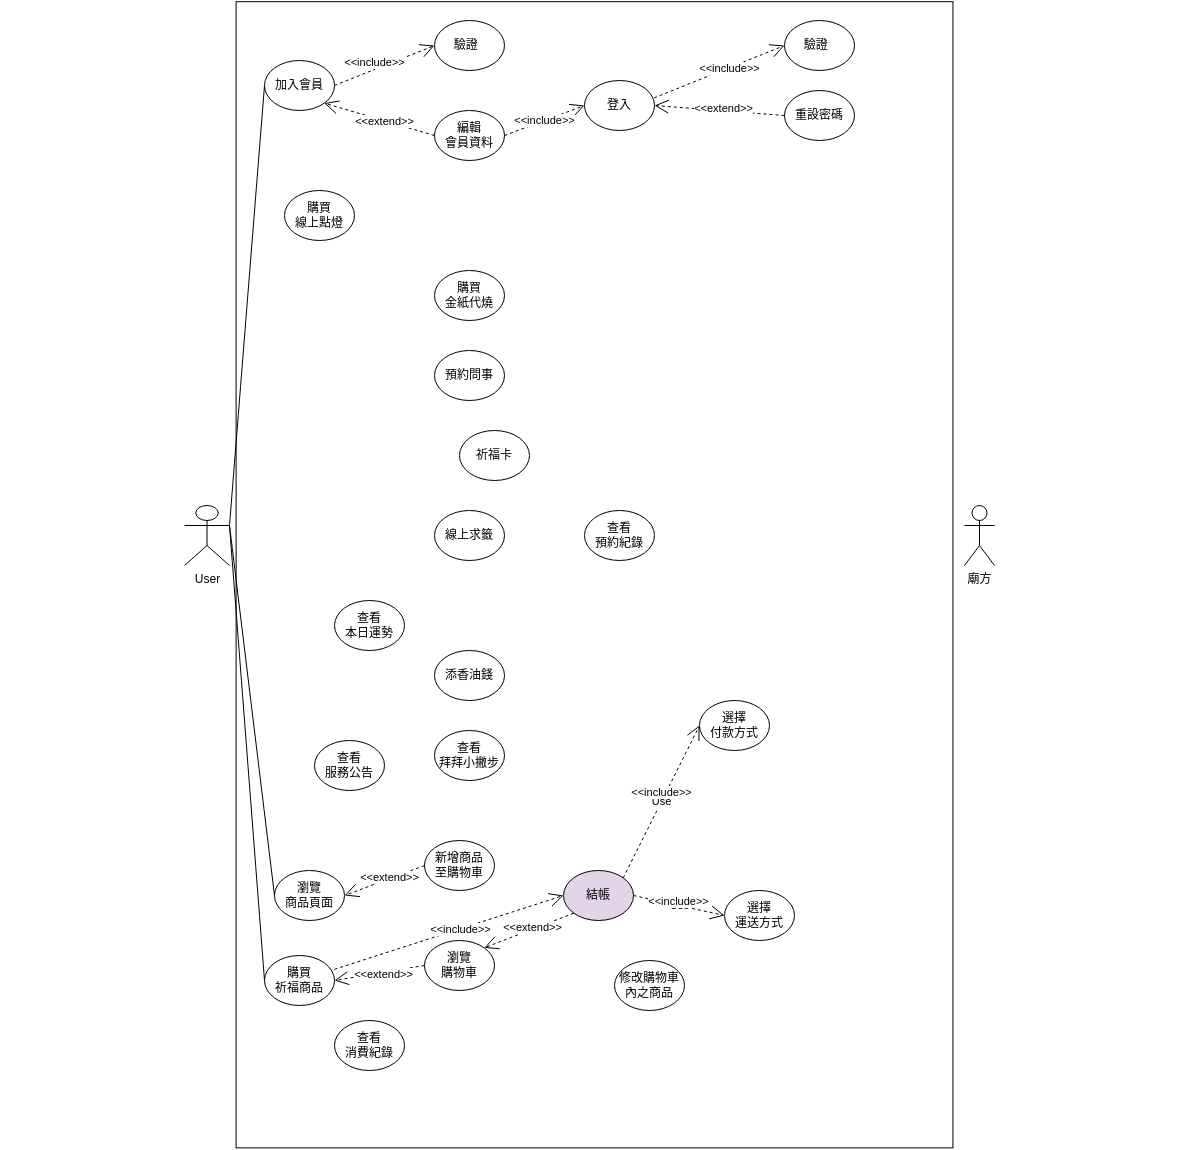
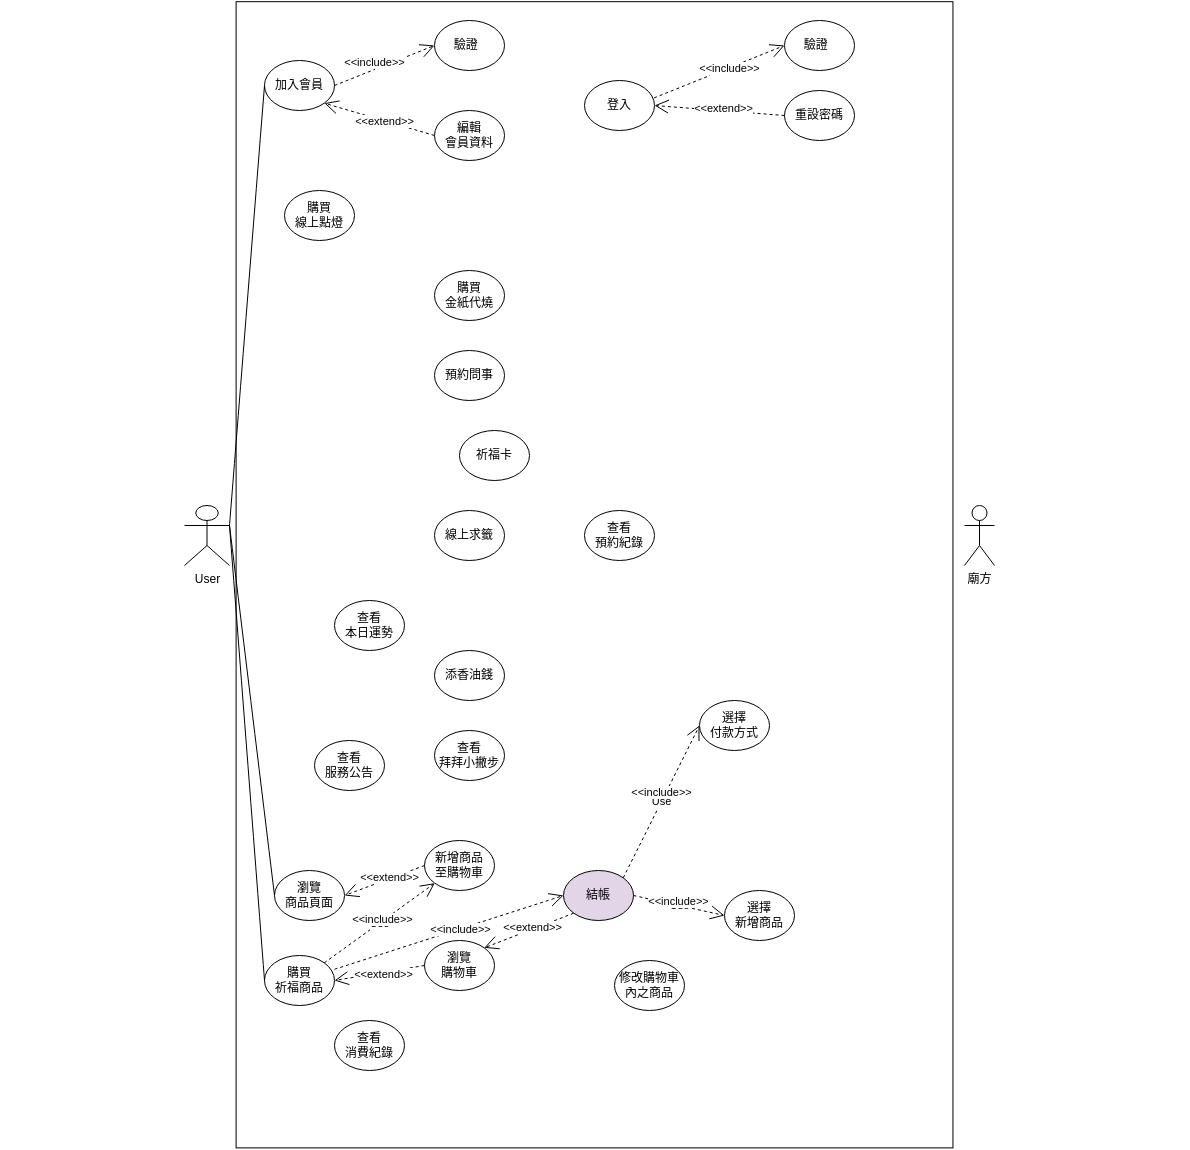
edge "編輯 會員資料" -> "登入": removed, labels "Use", "<<include>>"
node "選擇 運送方式": label "選擇 運送方式" -> "選擇 新增商品"
edge "購買 祈福商品" -> "新增商品 至購物車": added, labels "Use", "<<include>>"
